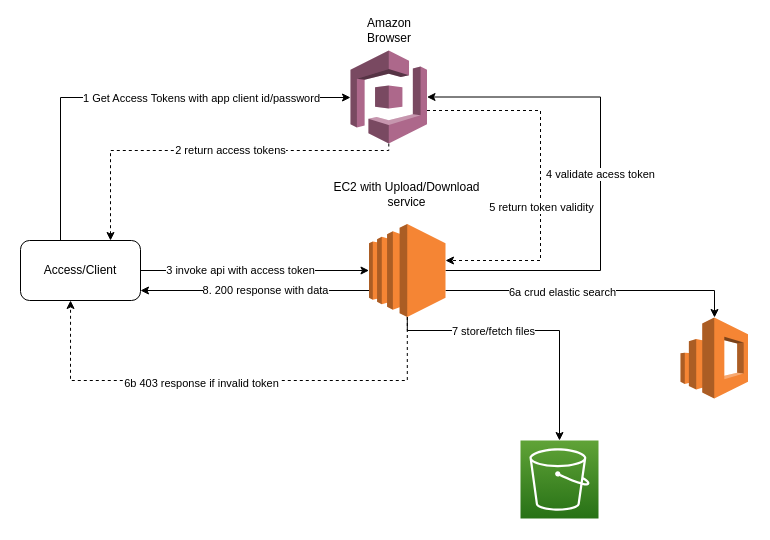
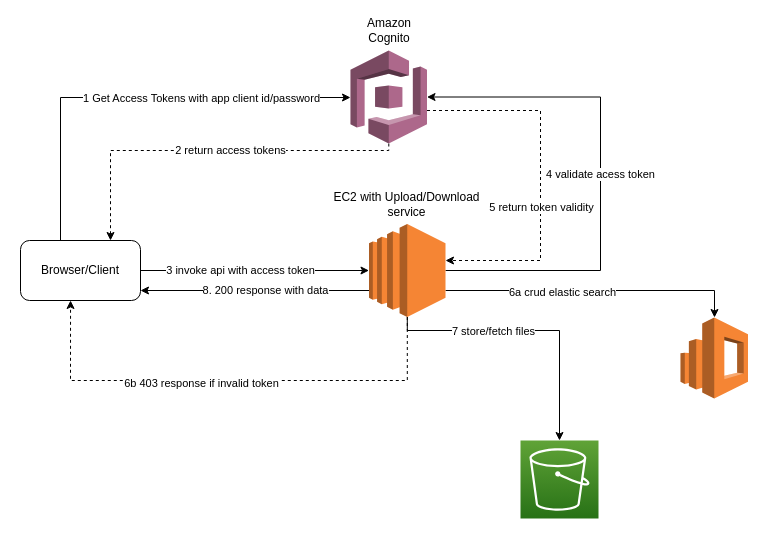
node "Amazon Browser": label "Amazon Browser" -> "Amazon Cognito"
node "EC2 with Upload/Download service": moved (407, 194) -> (407, 204)
node "Access/Client": label "Access/Client" -> "Browser/Client"
